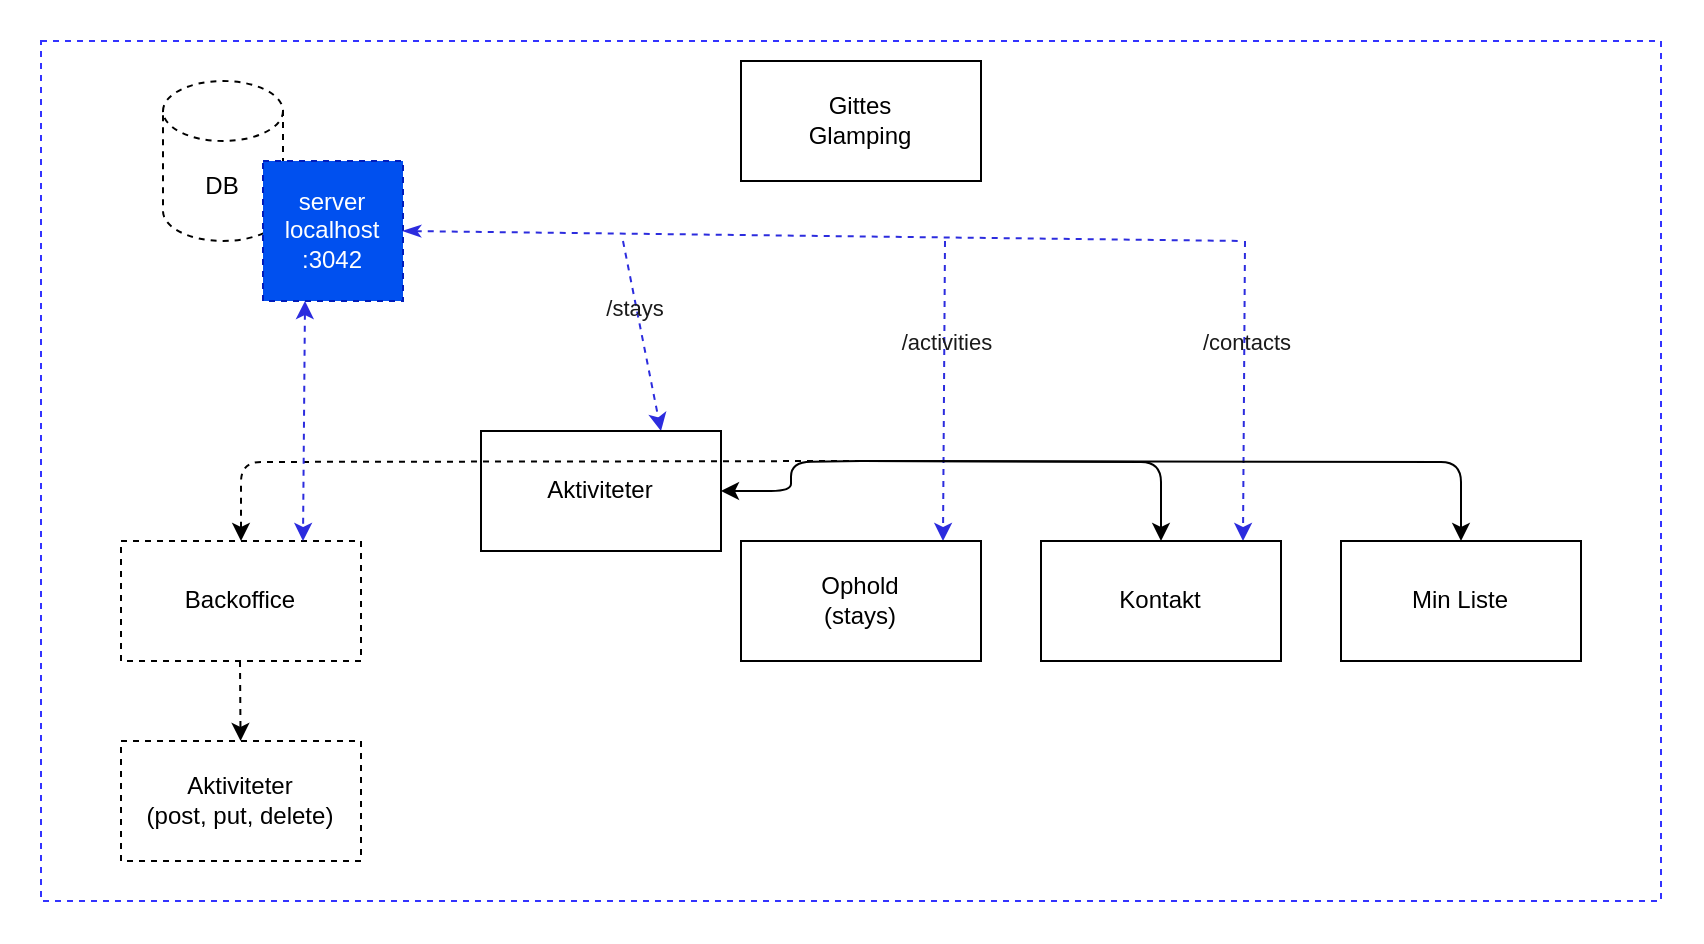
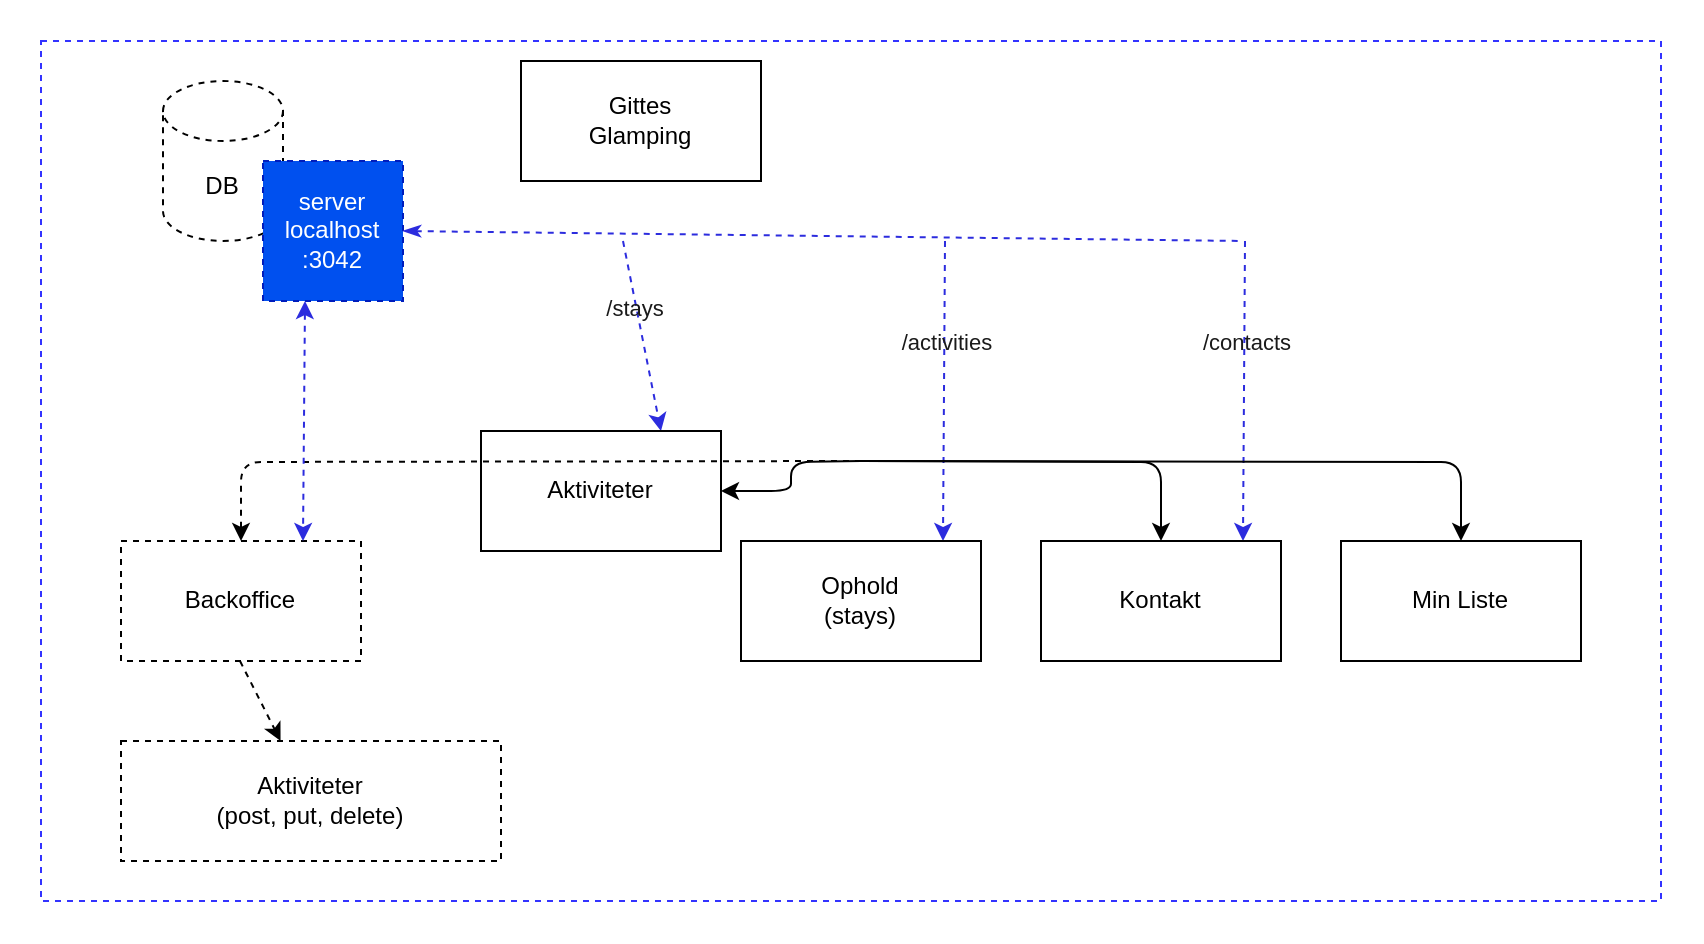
node "Gittes Glamping": moved (861, 121) -> (641, 121)
node "Aktiviteter (post, put, delete)": size 240x120 -> 380x120
